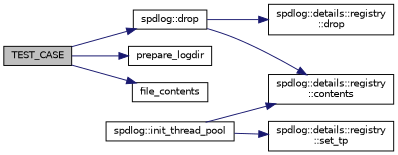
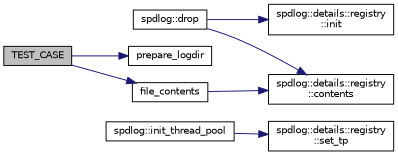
node "spdlog::details::registry ::drop": label "spdlog::details::registry ::drop" -> "spdlog::details::registry ::init"
edge "TEST_CASE" -> "spdlog::drop": removed
edge "spdlog::init_thread_pool" -> "spdlog::details::registry ::contents": now "file_contents" -> "spdlog::details::registry ::contents"
